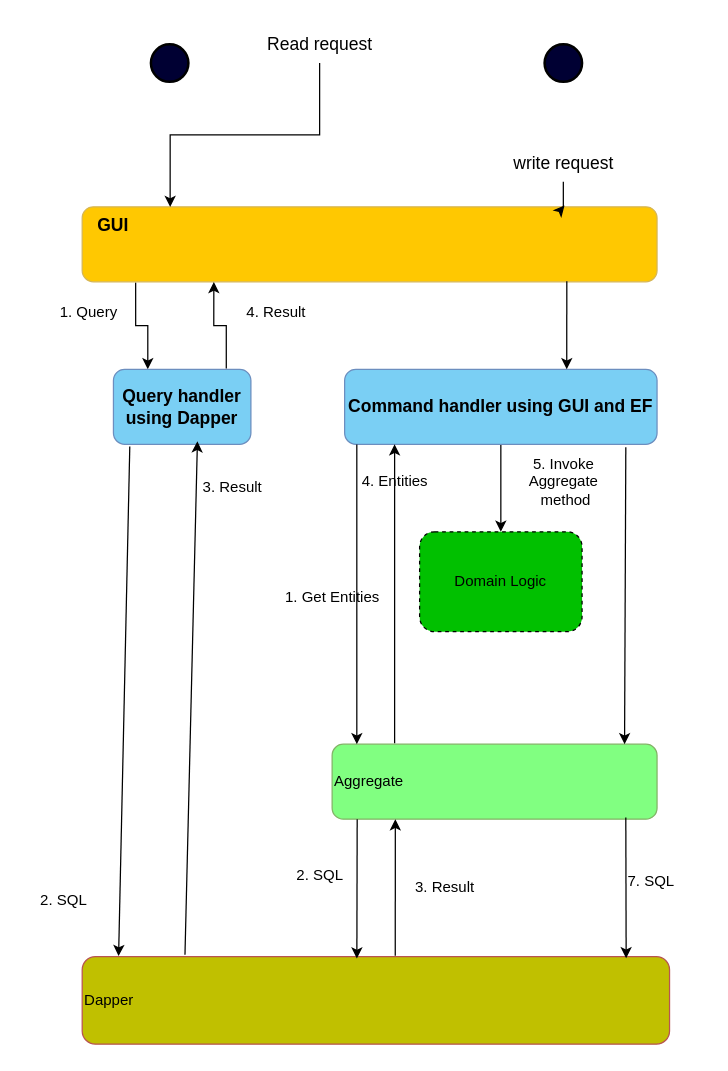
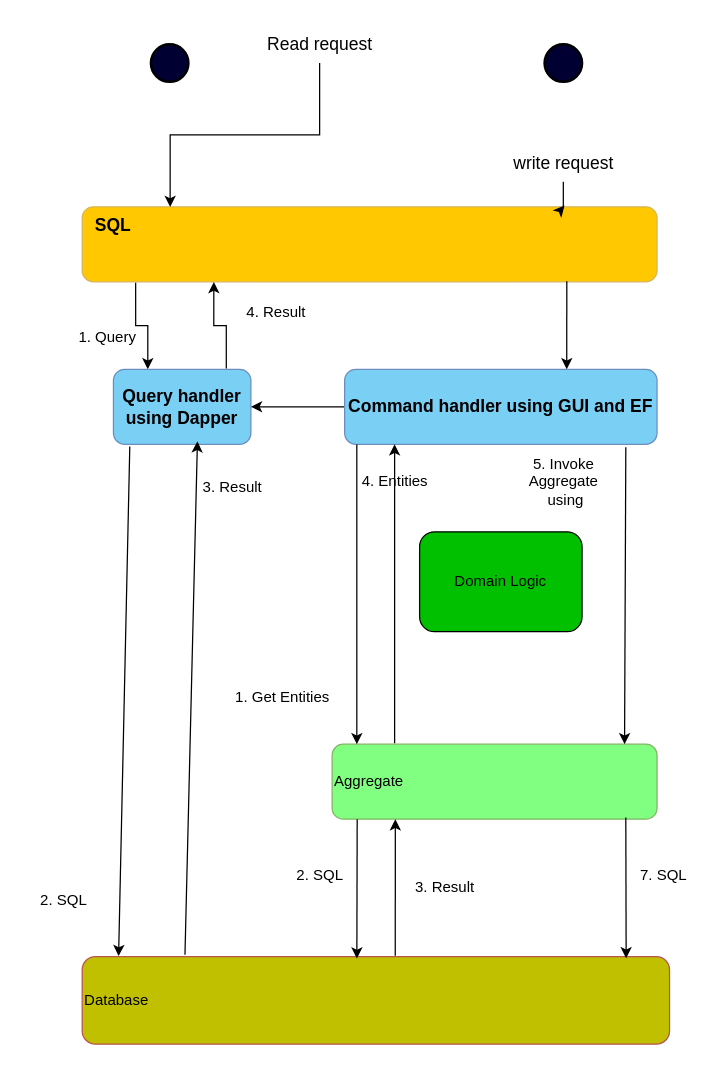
node "GUI": label "GUI" -> "SQL"
node "1. Query": moved (88, 313) -> (107, 338)
node "5. Invoke Aggregate method": label "5. Invoke Aggregate method" -> "5. Invoke Aggregate using"
edge "Command handler using GUI and EF" -> "Domain Logic": now "Command handler using GUI and EF" -> "Query handler using Dapper"
node "Domain Logic": style dashed -> solid
node "1. Get Entities": moved (332, 598) -> (282, 698)
node "7. SQL": moved (651, 882) -> (663, 876)
node "Dapper": label "Dapper" -> "Database"
